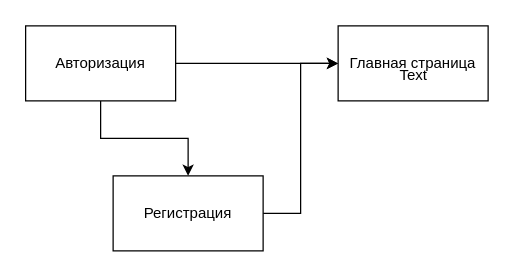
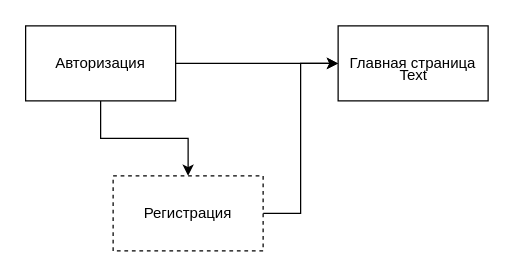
node "Регистрация": style solid -> dashed
